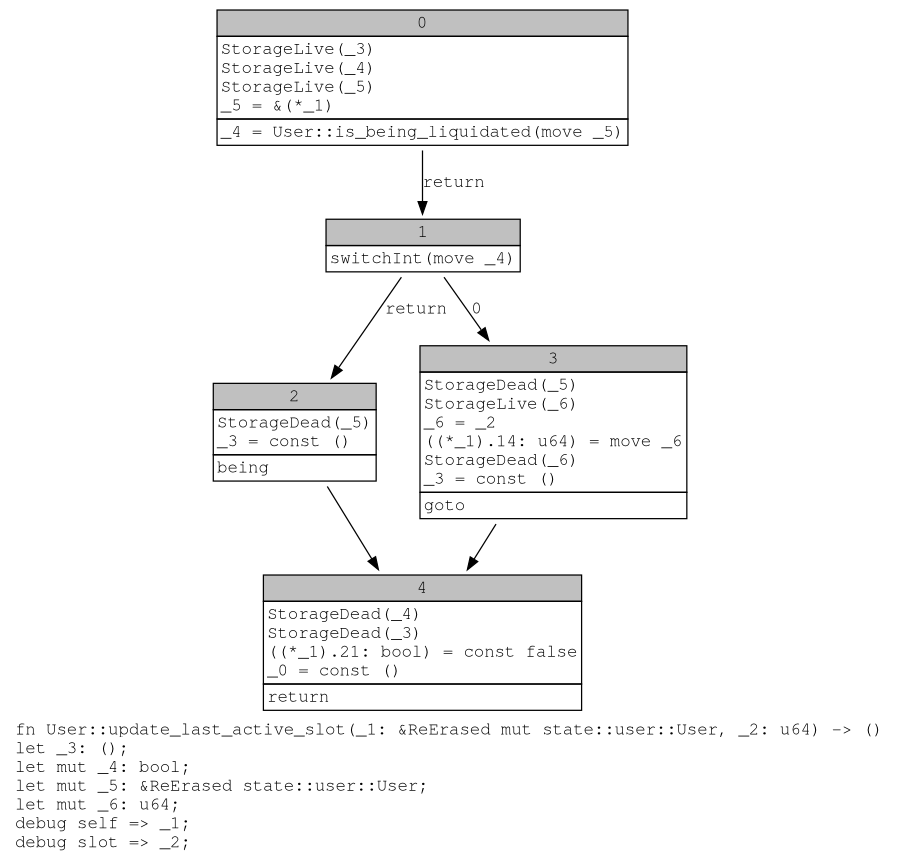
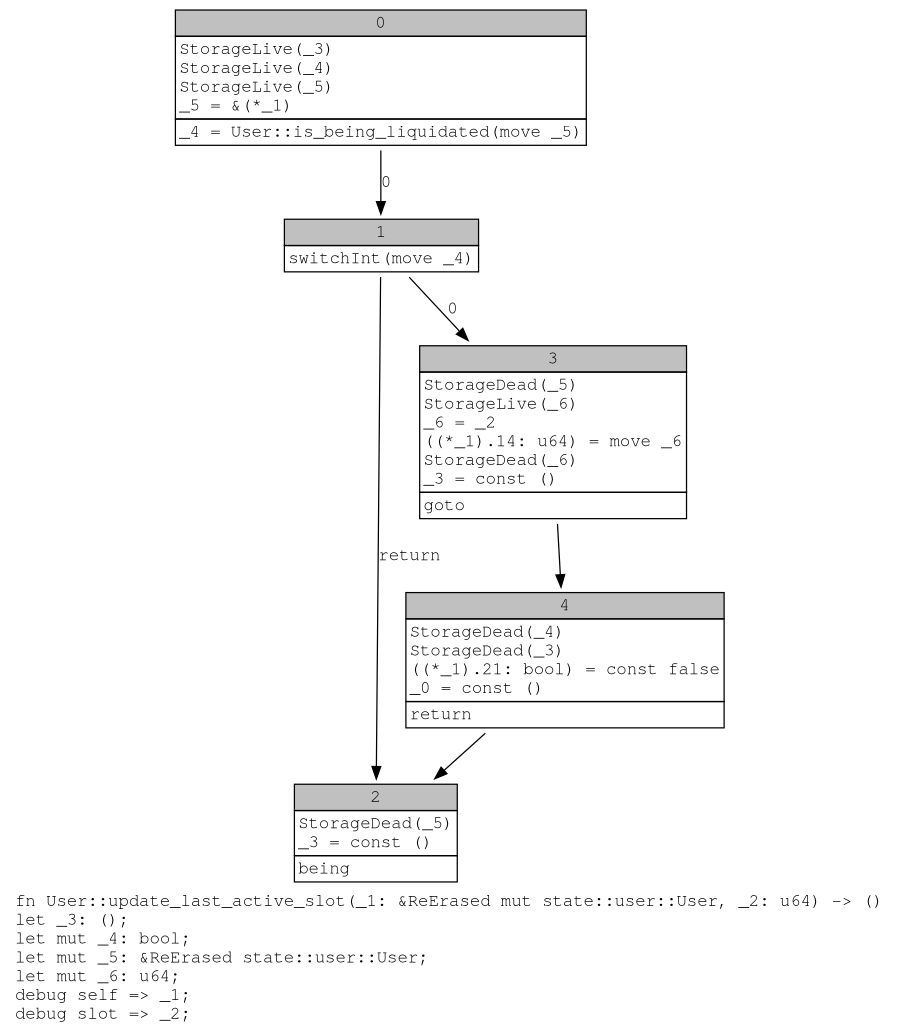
edge "0" -> "1": label "return" -> "0"
edge "2" -> "4": reversed
